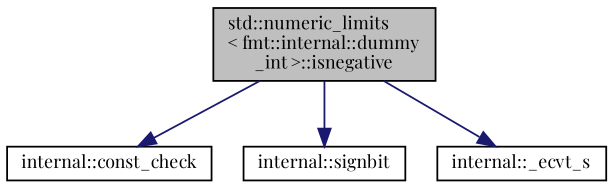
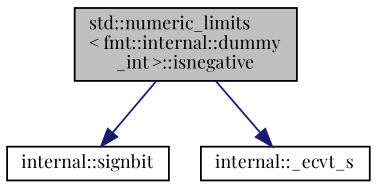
node "internal::const_check": removed
